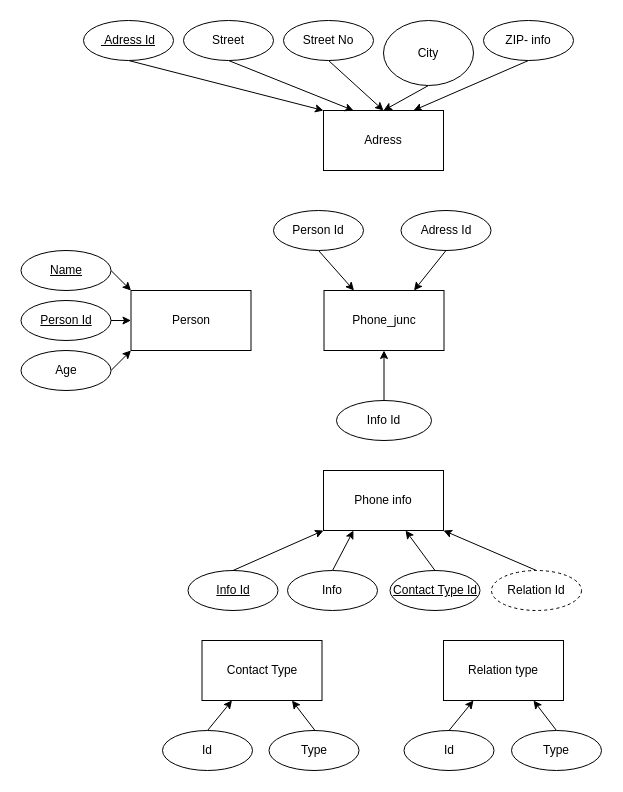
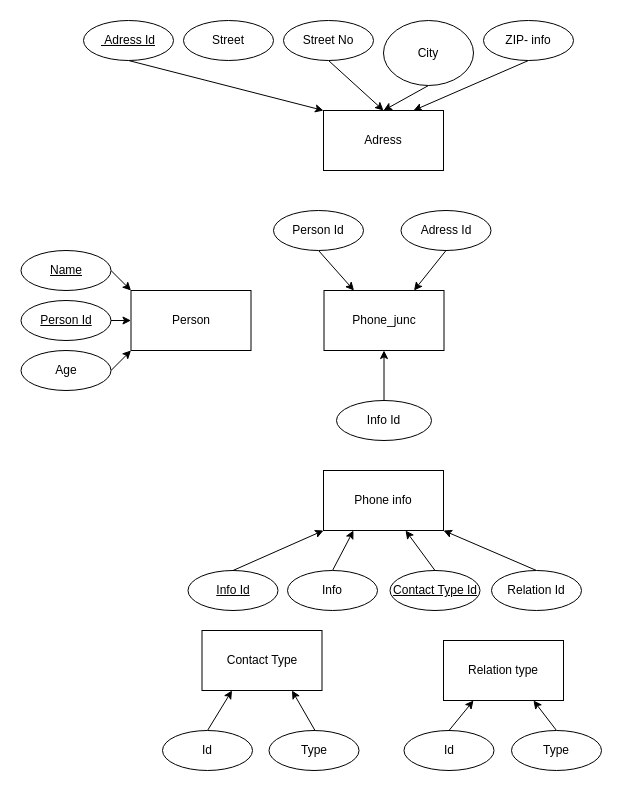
edge "Street" -> "Adress": removed
node "Relation Id": style dashed -> solid
node "Contact Type": moved (262, 671) -> (262, 661)
